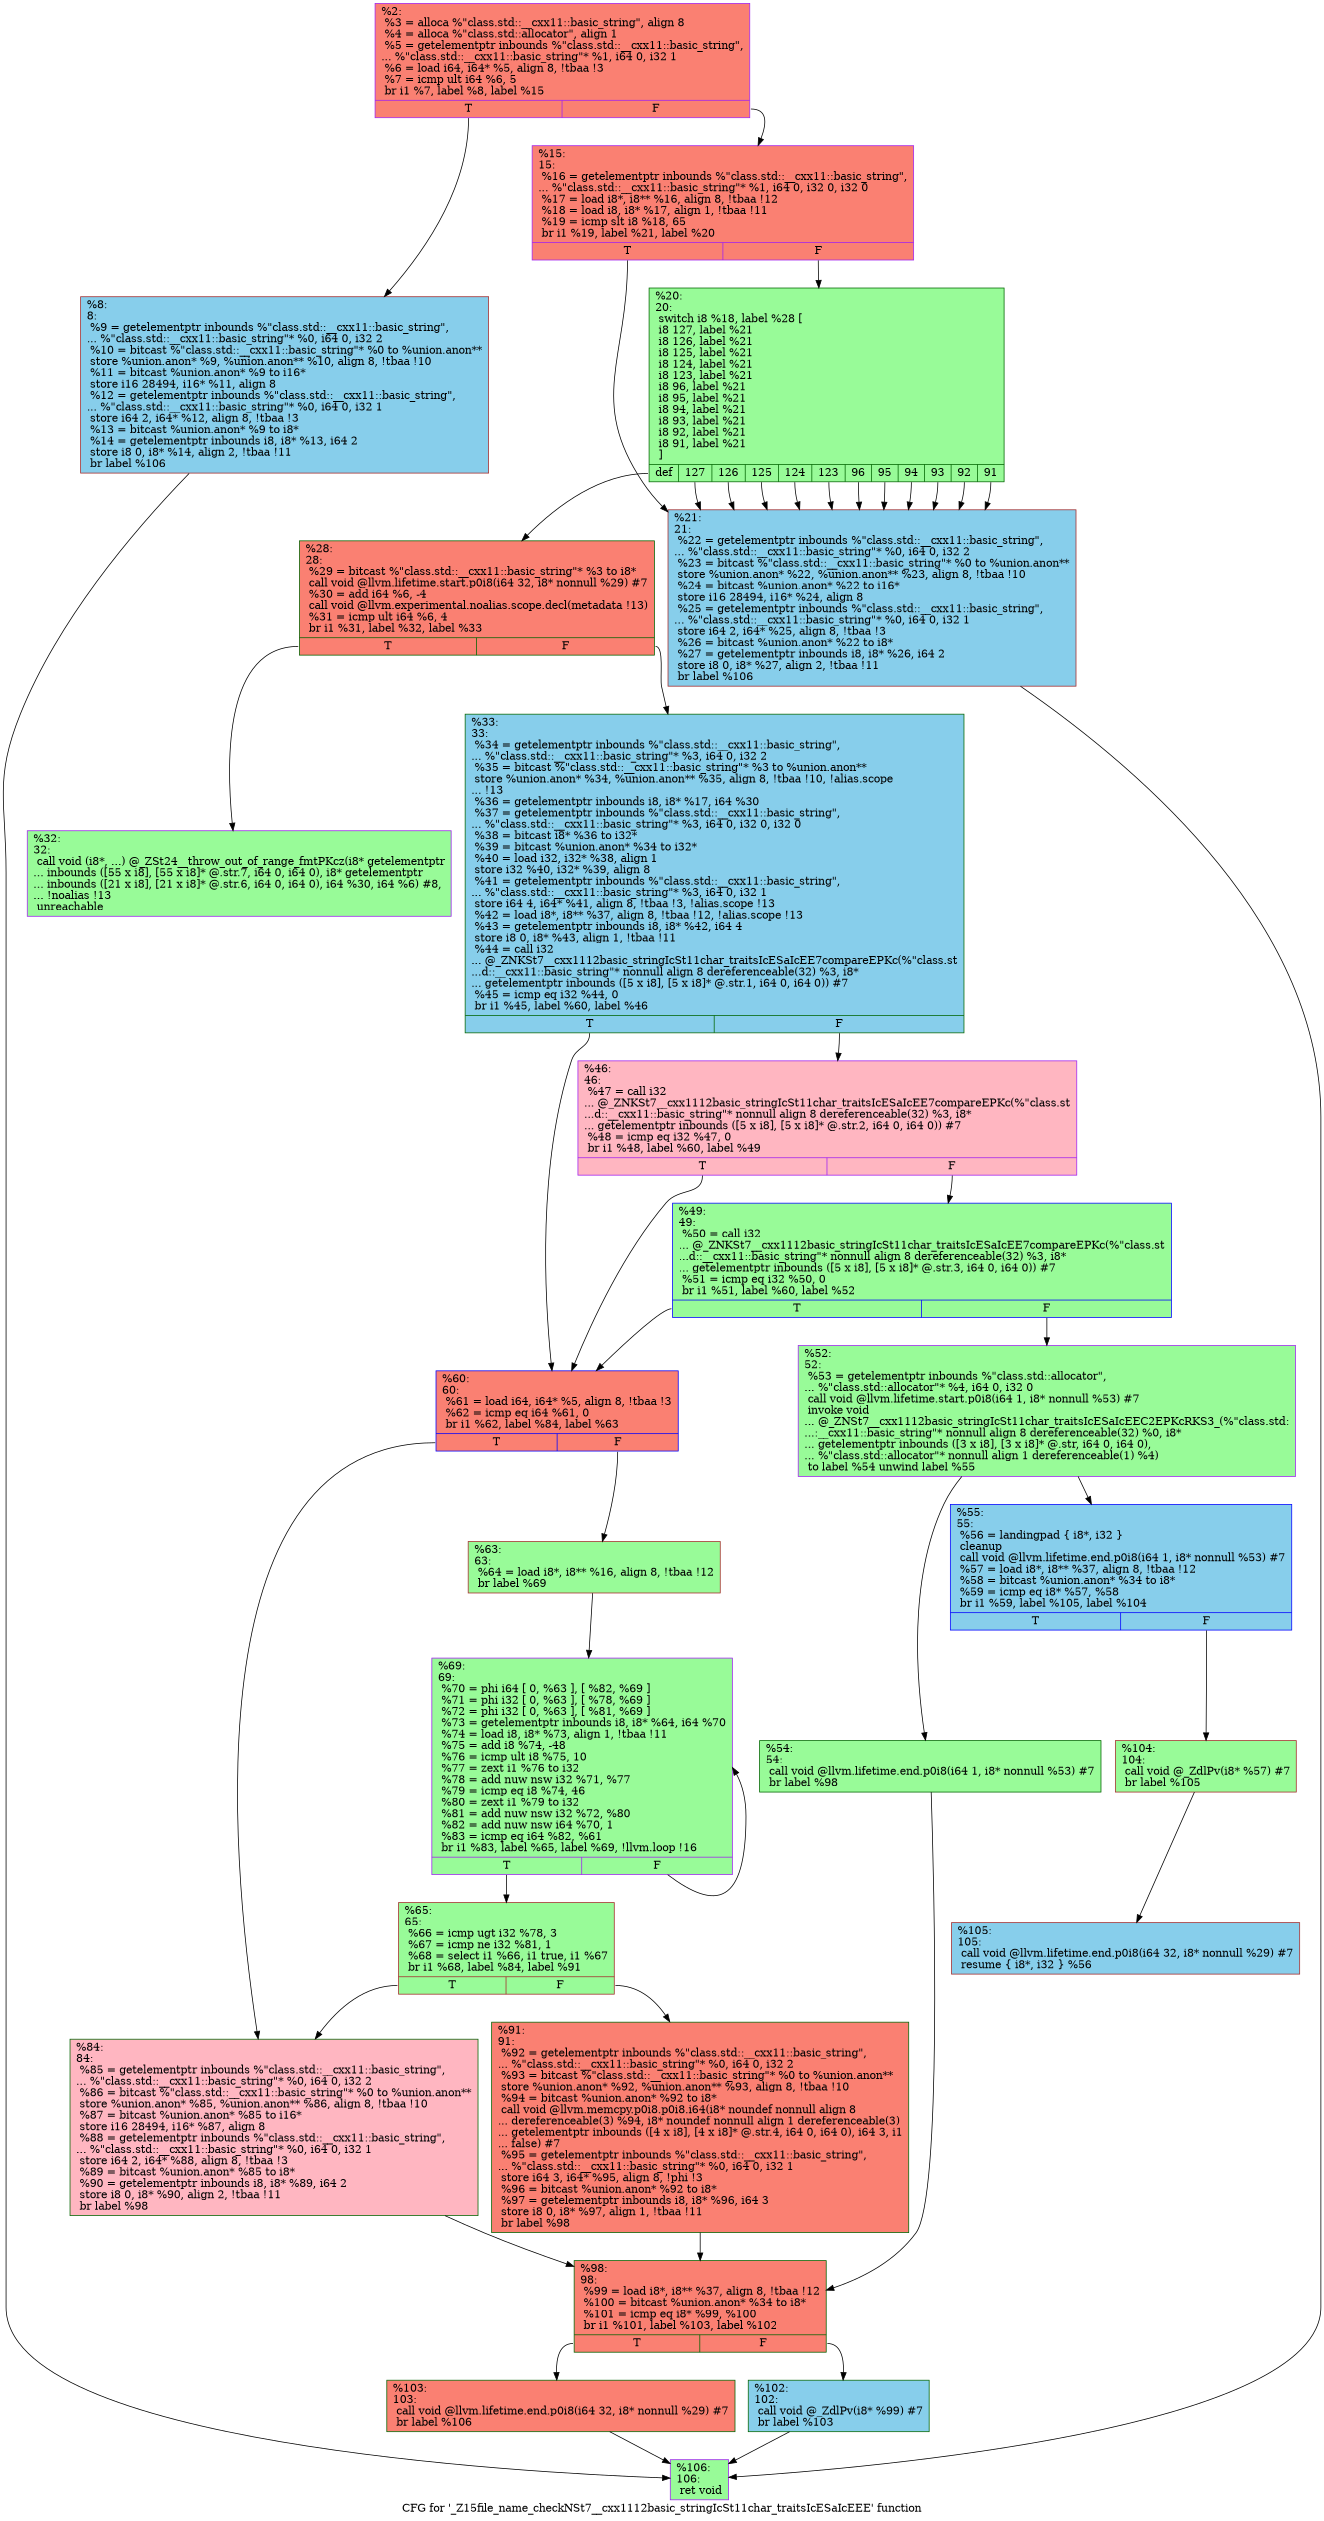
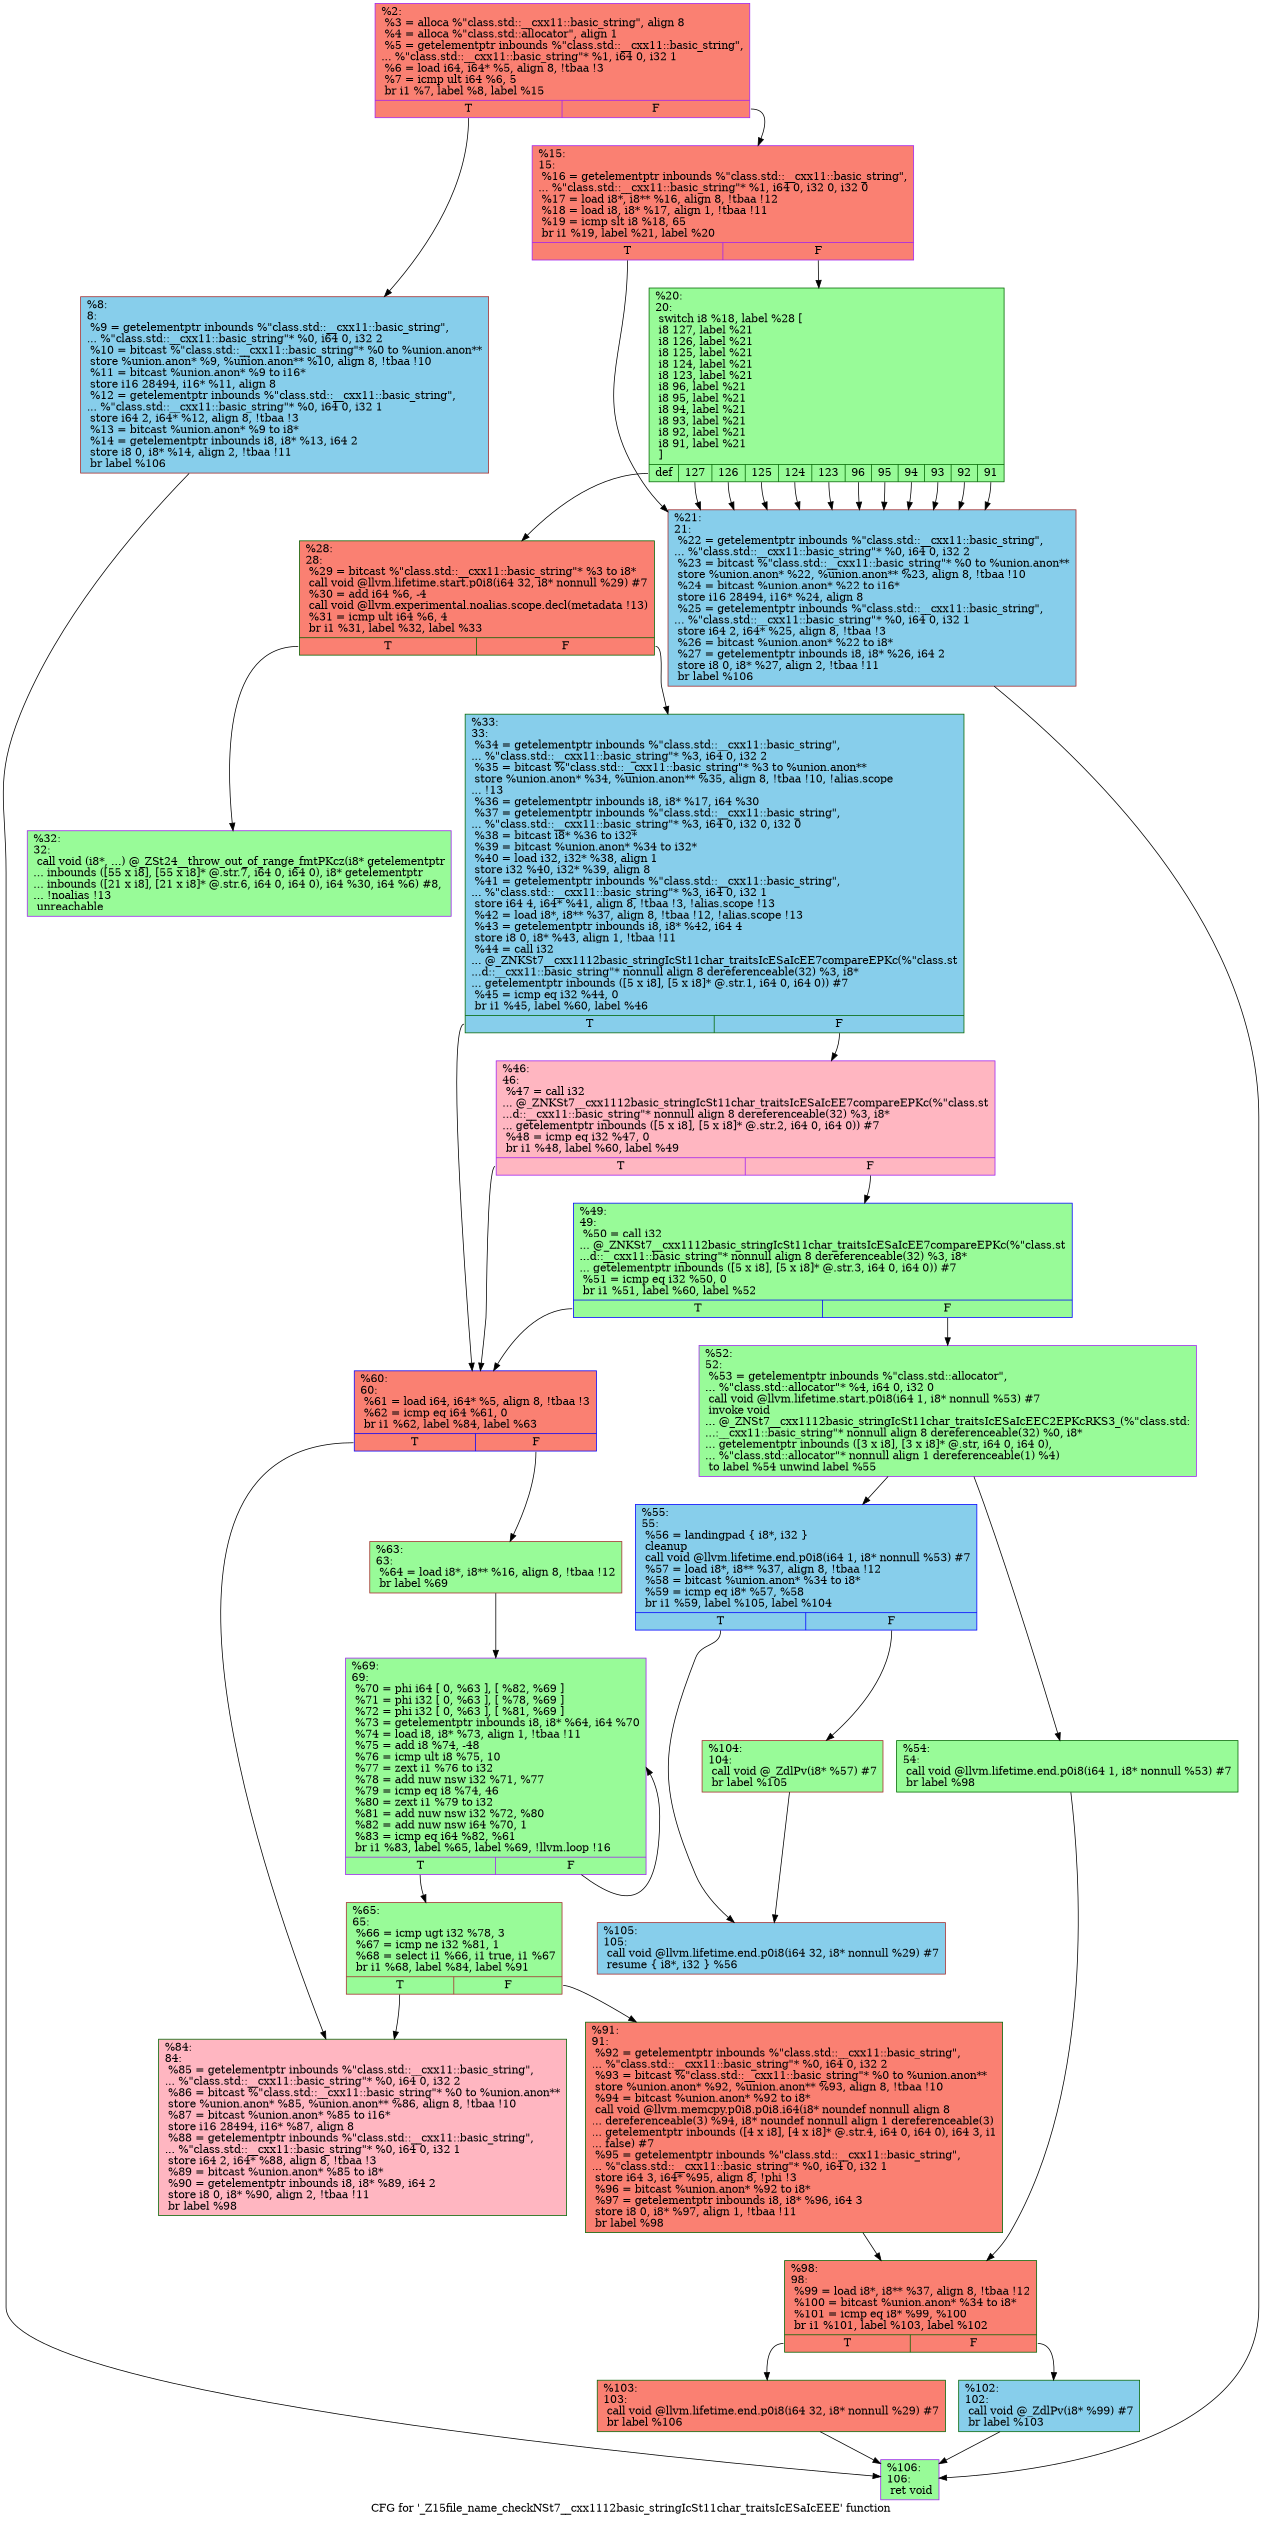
edge "%55:" -> "%105:": added
edge "%84:" -> "%98:": removed
